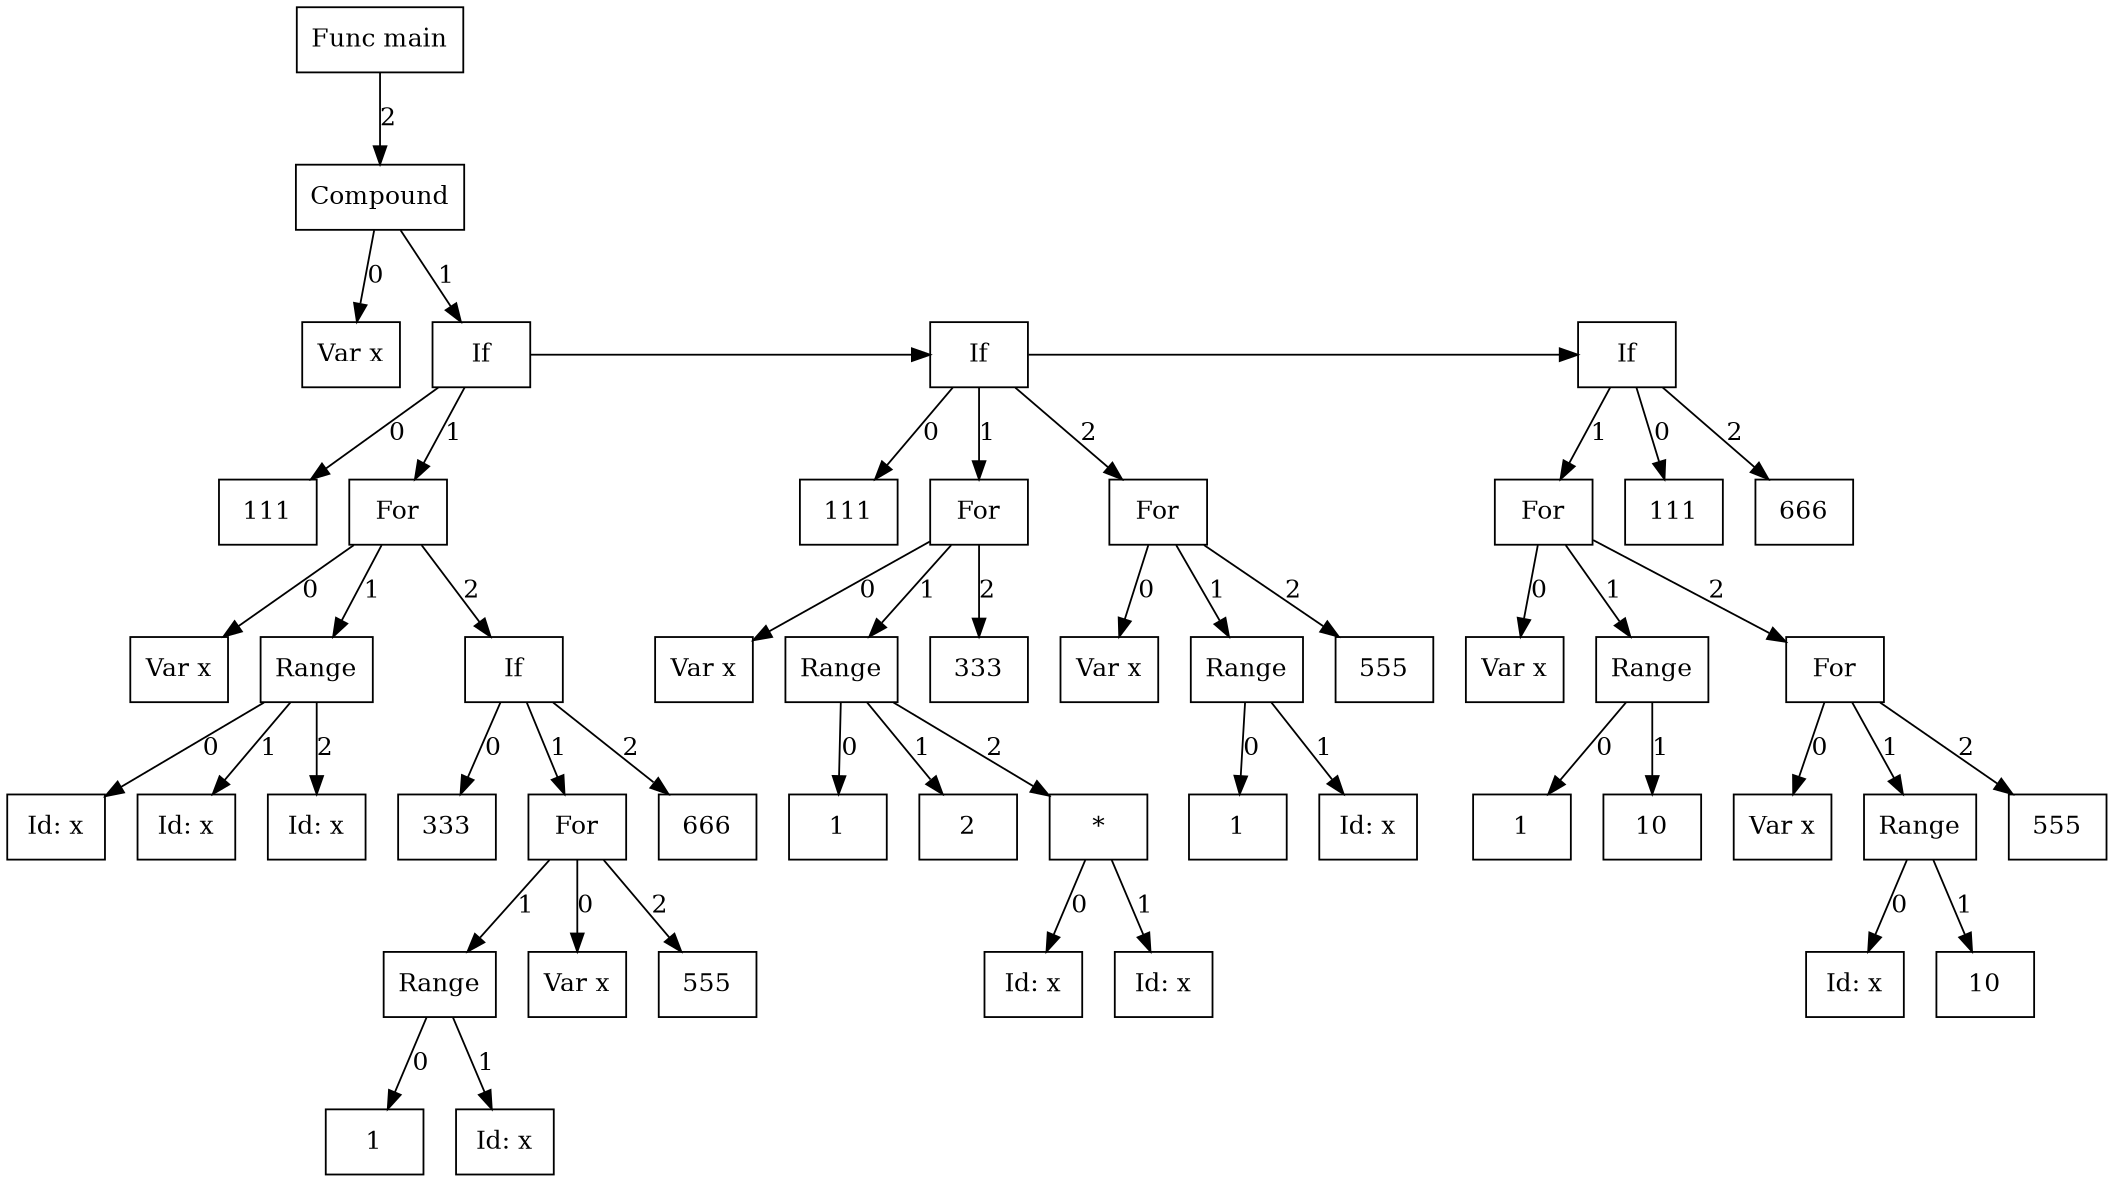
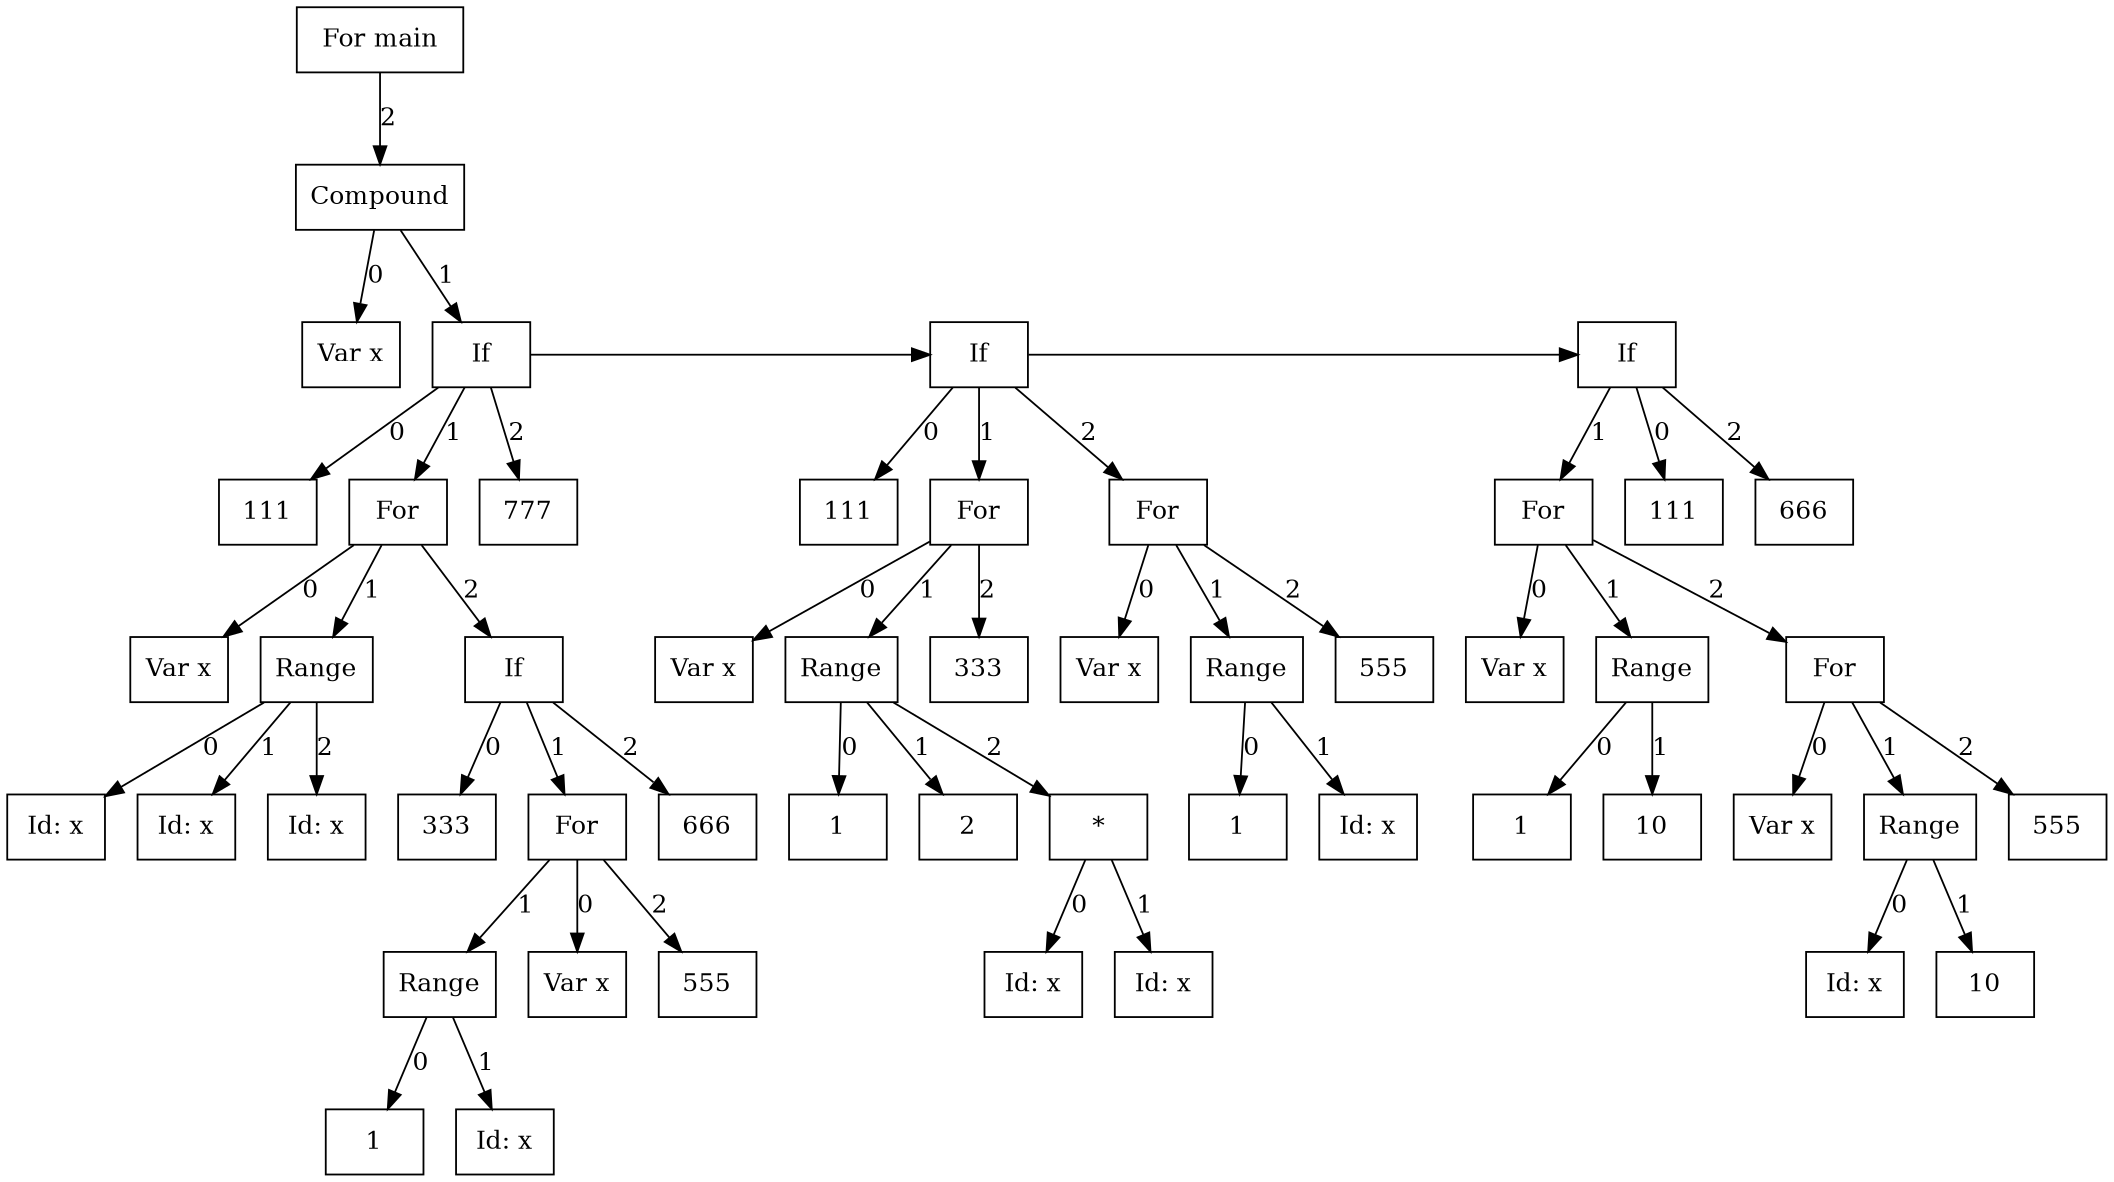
node "Func main": label "Func main" -> "For main"
node "777": added
